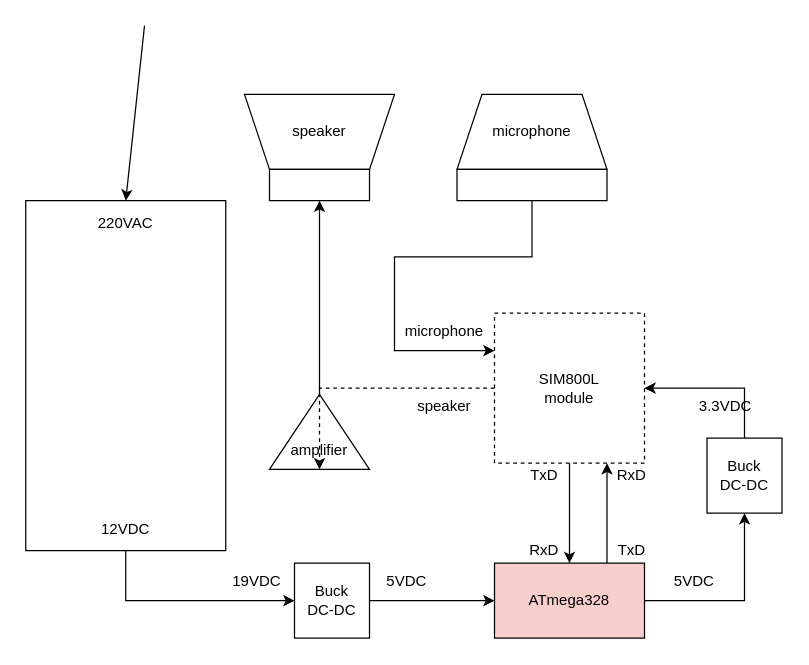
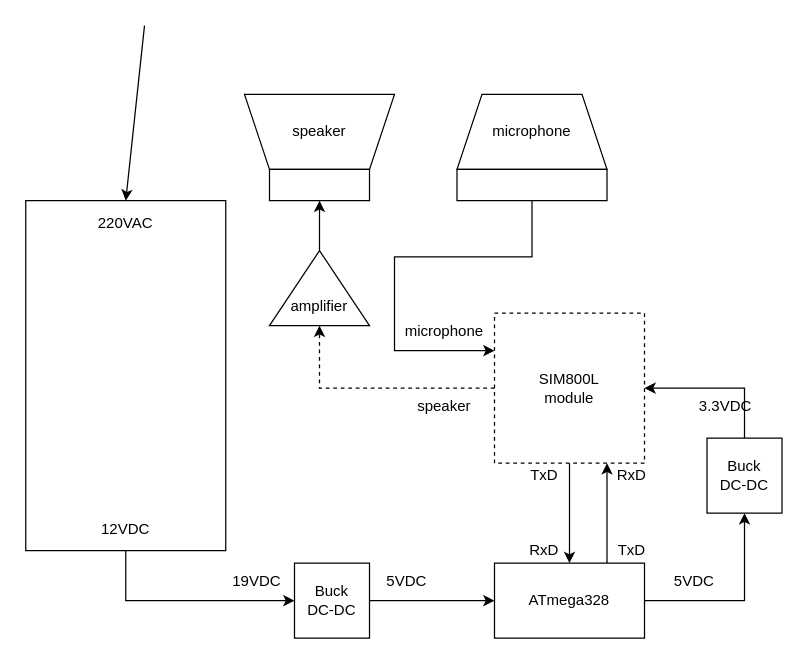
node "amplifier": moved (319, 432) -> (319, 288)
node "ATmega328": fillcolor #f8cecc -> #ffffff
